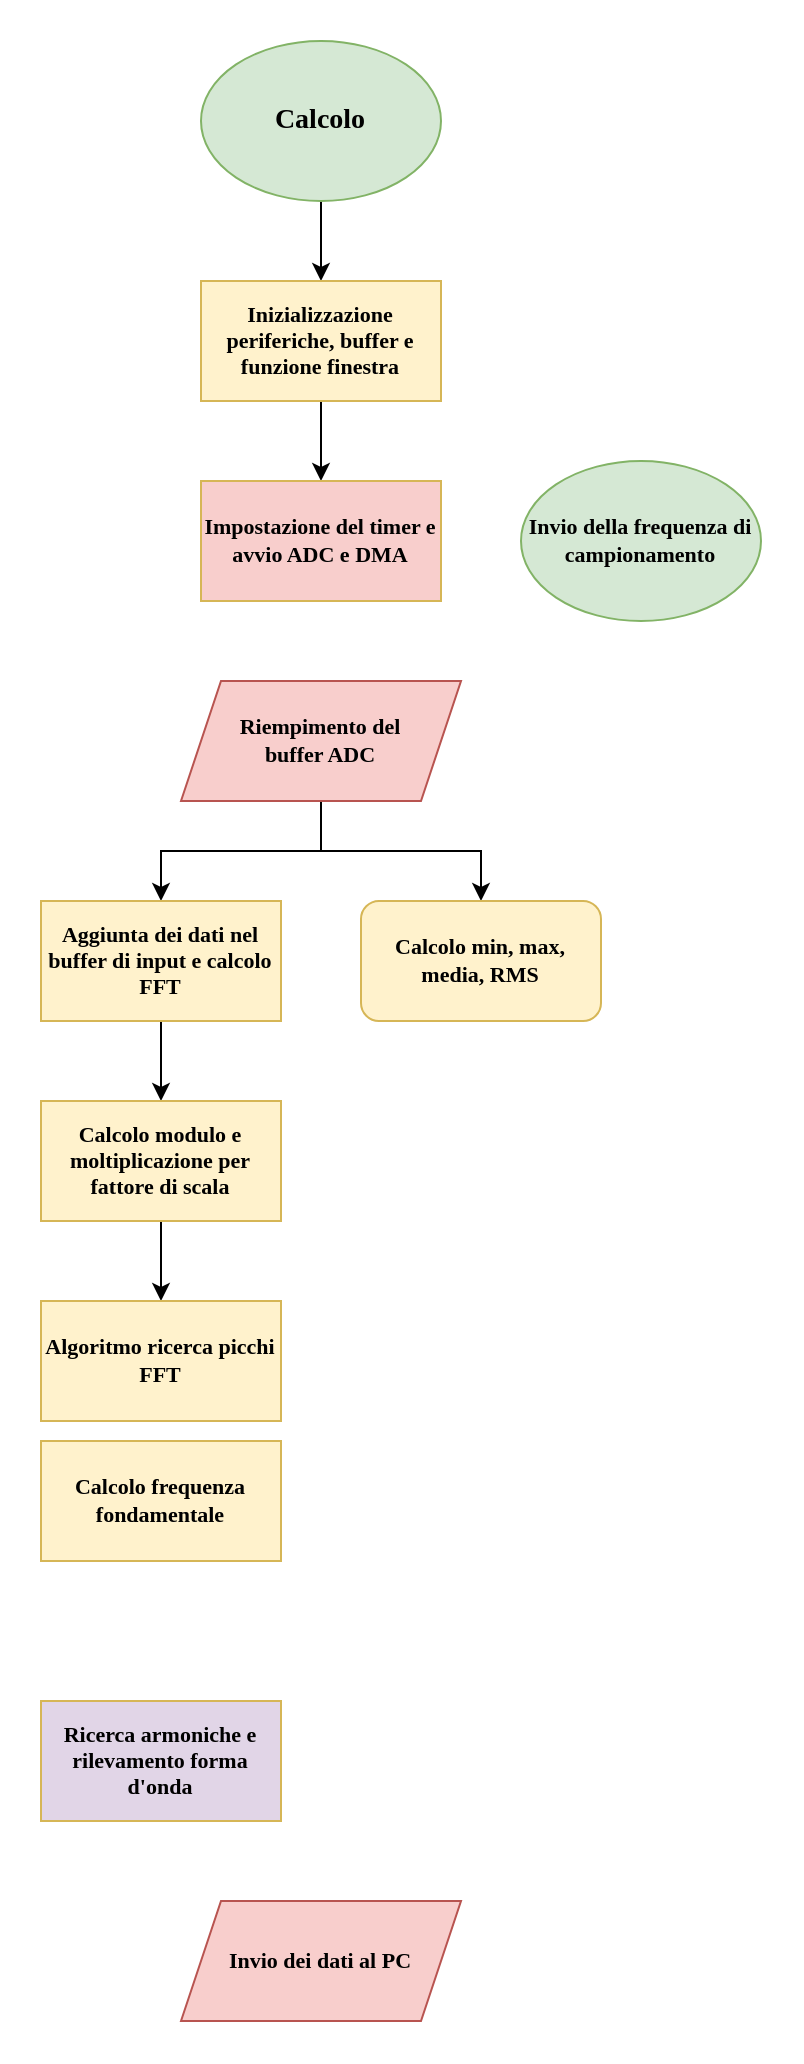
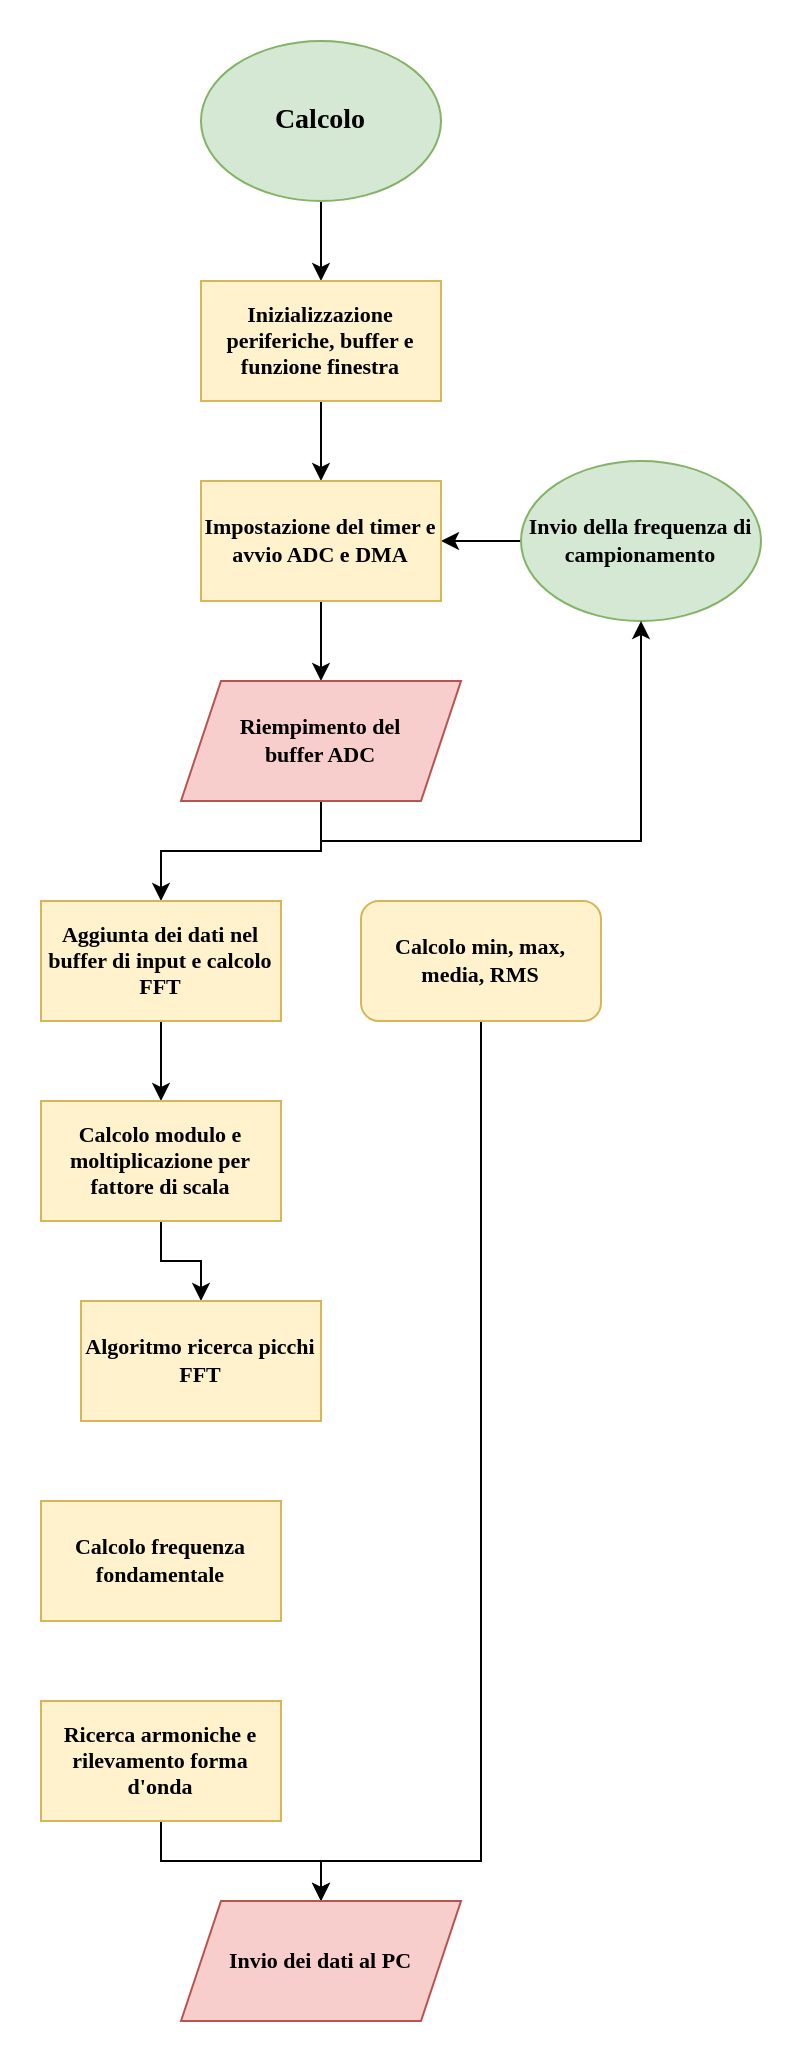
node "Impostazione del timer e avvio ADC e DMA": fillcolor #f8cecc -> #fff2cc
edge "Invio della frequenza di campionamento" -> "Impostazione del timer e avvio ADC e DMA": added
edge "Impostazione del timer e avvio ADC e DMA" -> "Riempimento del buffer ADC": added
edge "Riempimento del buffer ADC" -> "Calcolo min, max, media, RMS": now "Riempimento del buffer ADC" -> "Invio della frequenza di campionamento"
node "Algoritmo ricerca picchi FFT": moved (161, 1361) -> (201, 1361)
node "Calcolo frequenza fondamentale": moved (161, 1501) -> (161, 1561)
edge "Calcolo min, max, media, RMS" -> "Invio dei dati al PC": added
node "Ricerca armoniche e rilevamento forma d'onda": fillcolor #e1d5e7 -> #fff2cc
edge "Ricerca armoniche e rilevamento forma d'onda" -> "Invio dei dati al PC": added
